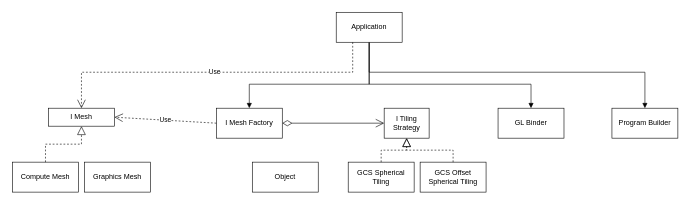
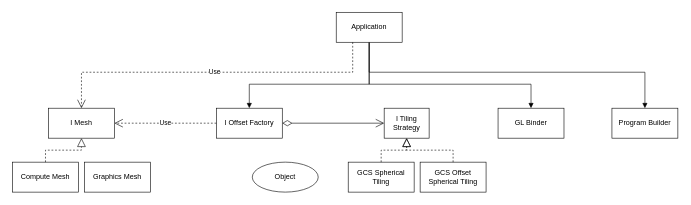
node "I Mesh": size 66x18 -> 66x30
node "I Mesh Factory": label "I Mesh Factory" -> "I Offset Factory"
node "Object": shape rectangle -> ellipse
